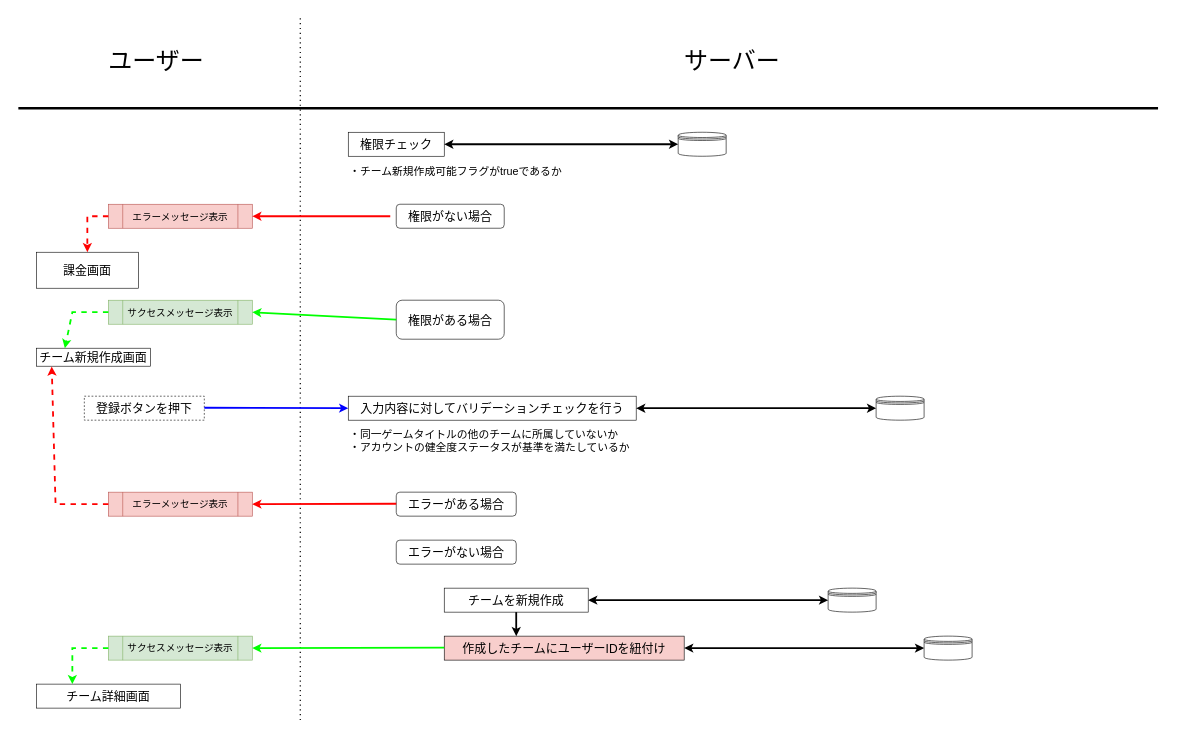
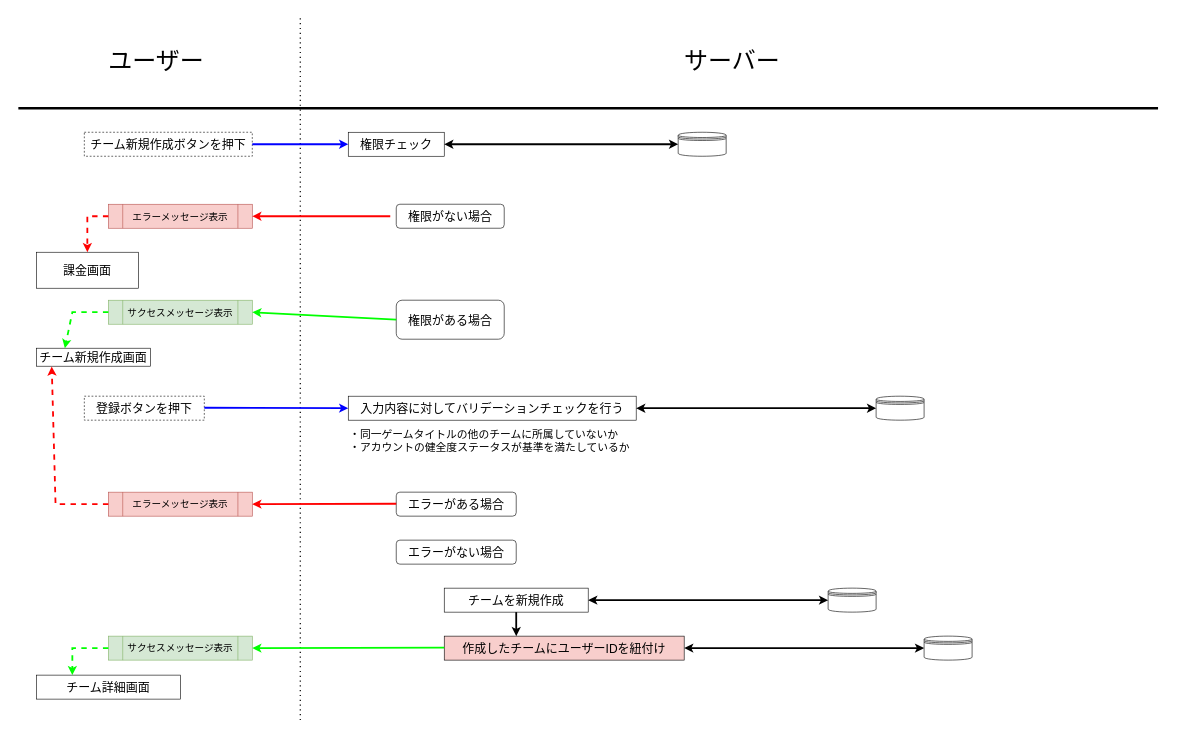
node "チーム新規作成ボタンを押下": added
edge "チーム新規作成ボタンを押下" -> "権限チェック": added
node "・チーム新規作成可能フラグがtrueであるか": removed
node "チーム詳細画面": moved (108, 696) -> (108, 687)
